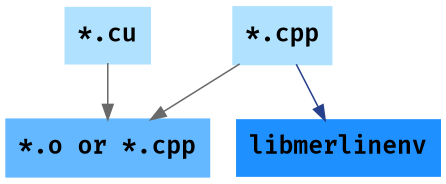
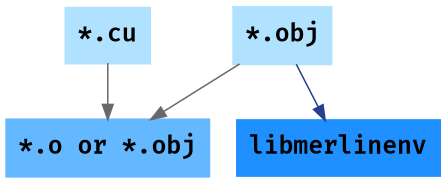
node "*.cpp": label "*.cpp" -> "*.obj"
node "*.o or *.cpp": label "*.o or *.cpp" -> "*.o or *.obj"
